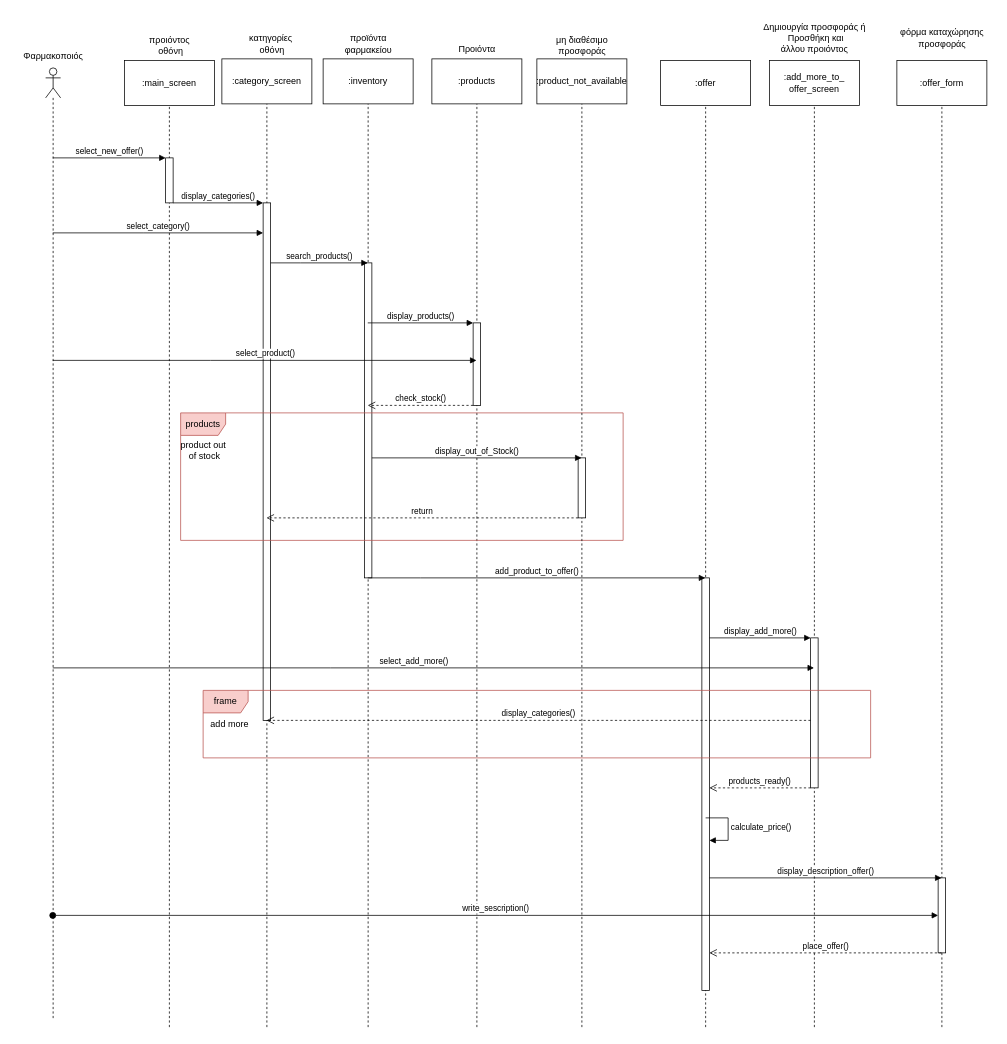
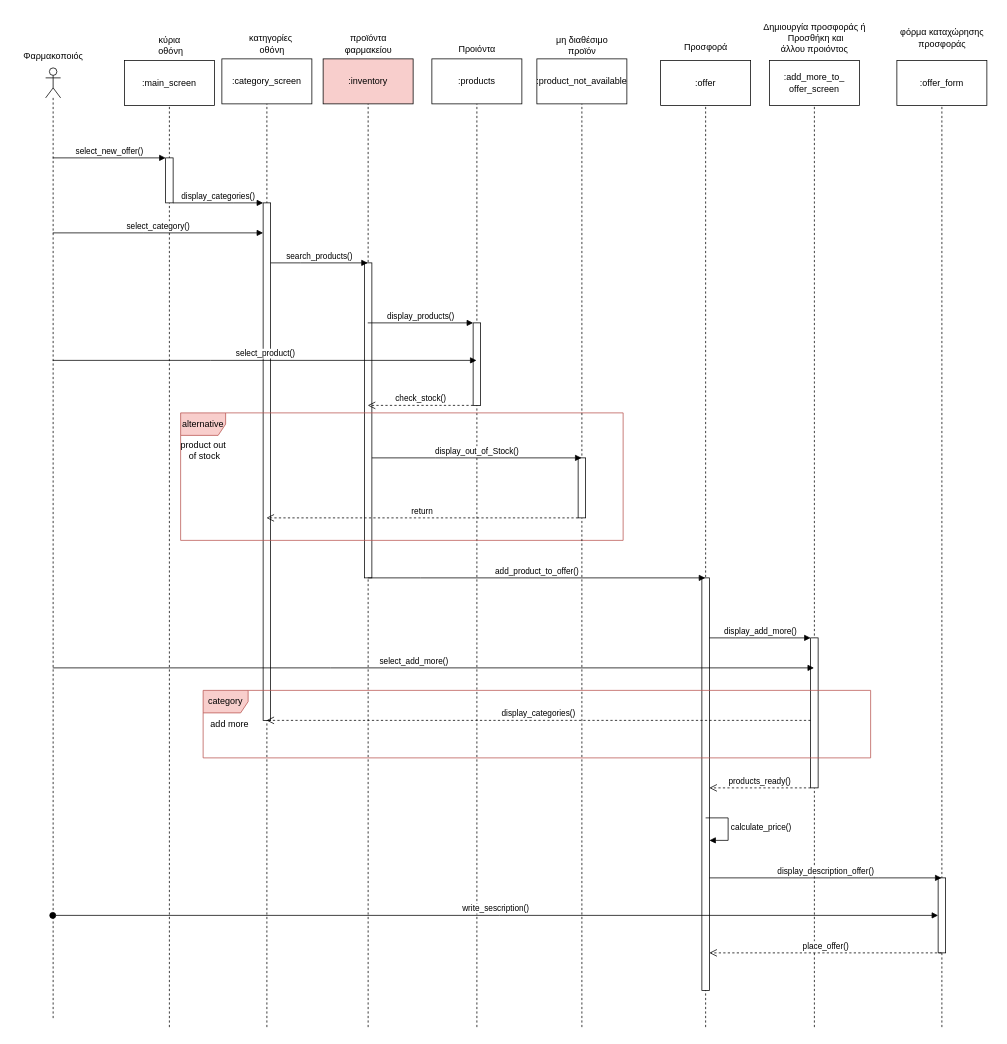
node "προιόντος οθόνη": label "προιόντος οθόνη" -> "κύρια οθόνη"
node "μη διαθέσιμο προσφοράς": label "μη διαθέσιμο προσφοράς" -> "μη διαθέσιμο προϊόν"
node "Προσφορά": added
node ":inventory": fillcolor #ffffff -> #f8cecc
node "products": label "products" -> "alternative"
node "frame": label "frame" -> "category"
